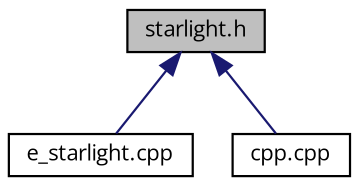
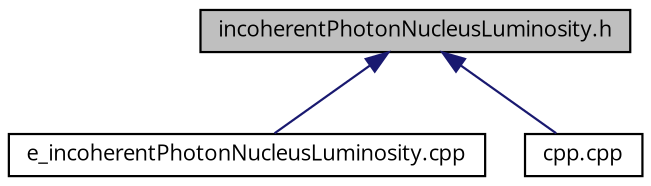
node "starlight.h": label "starlight.h" -> "incoherentPhotonNucleusLuminosity.h"
node "e_starlight.cpp": label "e_starlight.cpp" -> "e_incoherentPhotonNucleusLuminosity.cpp"
